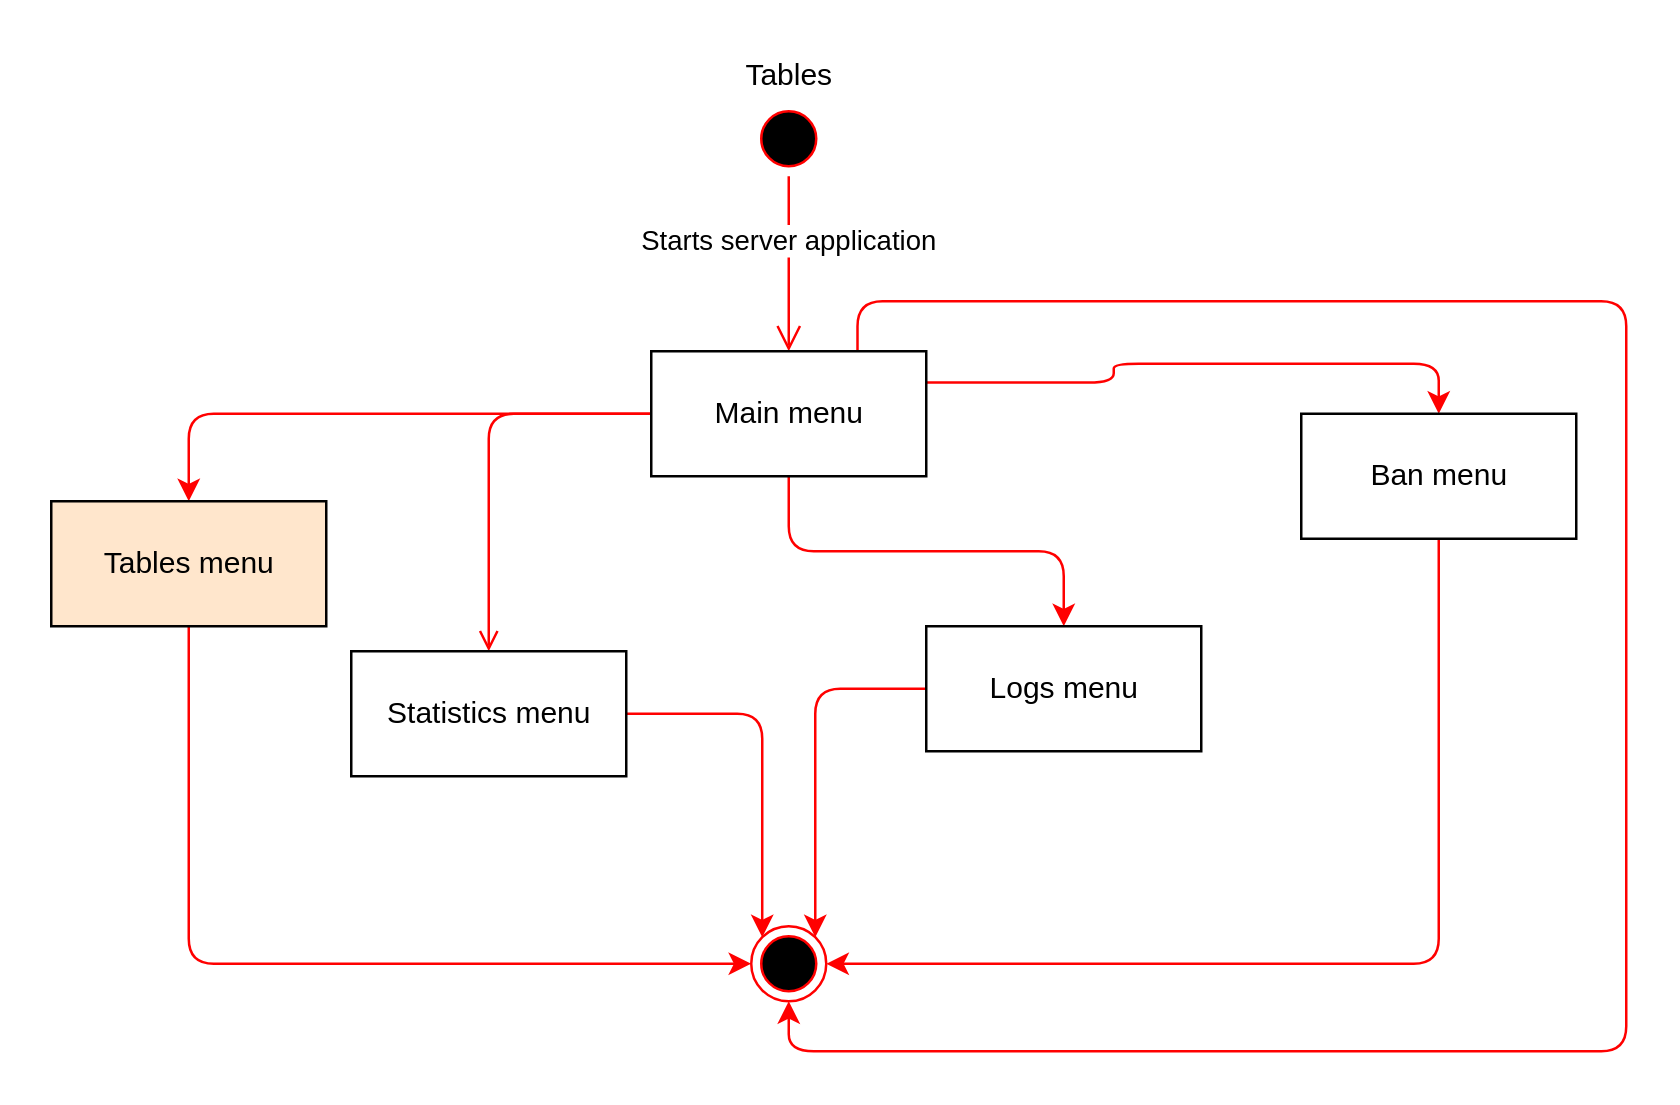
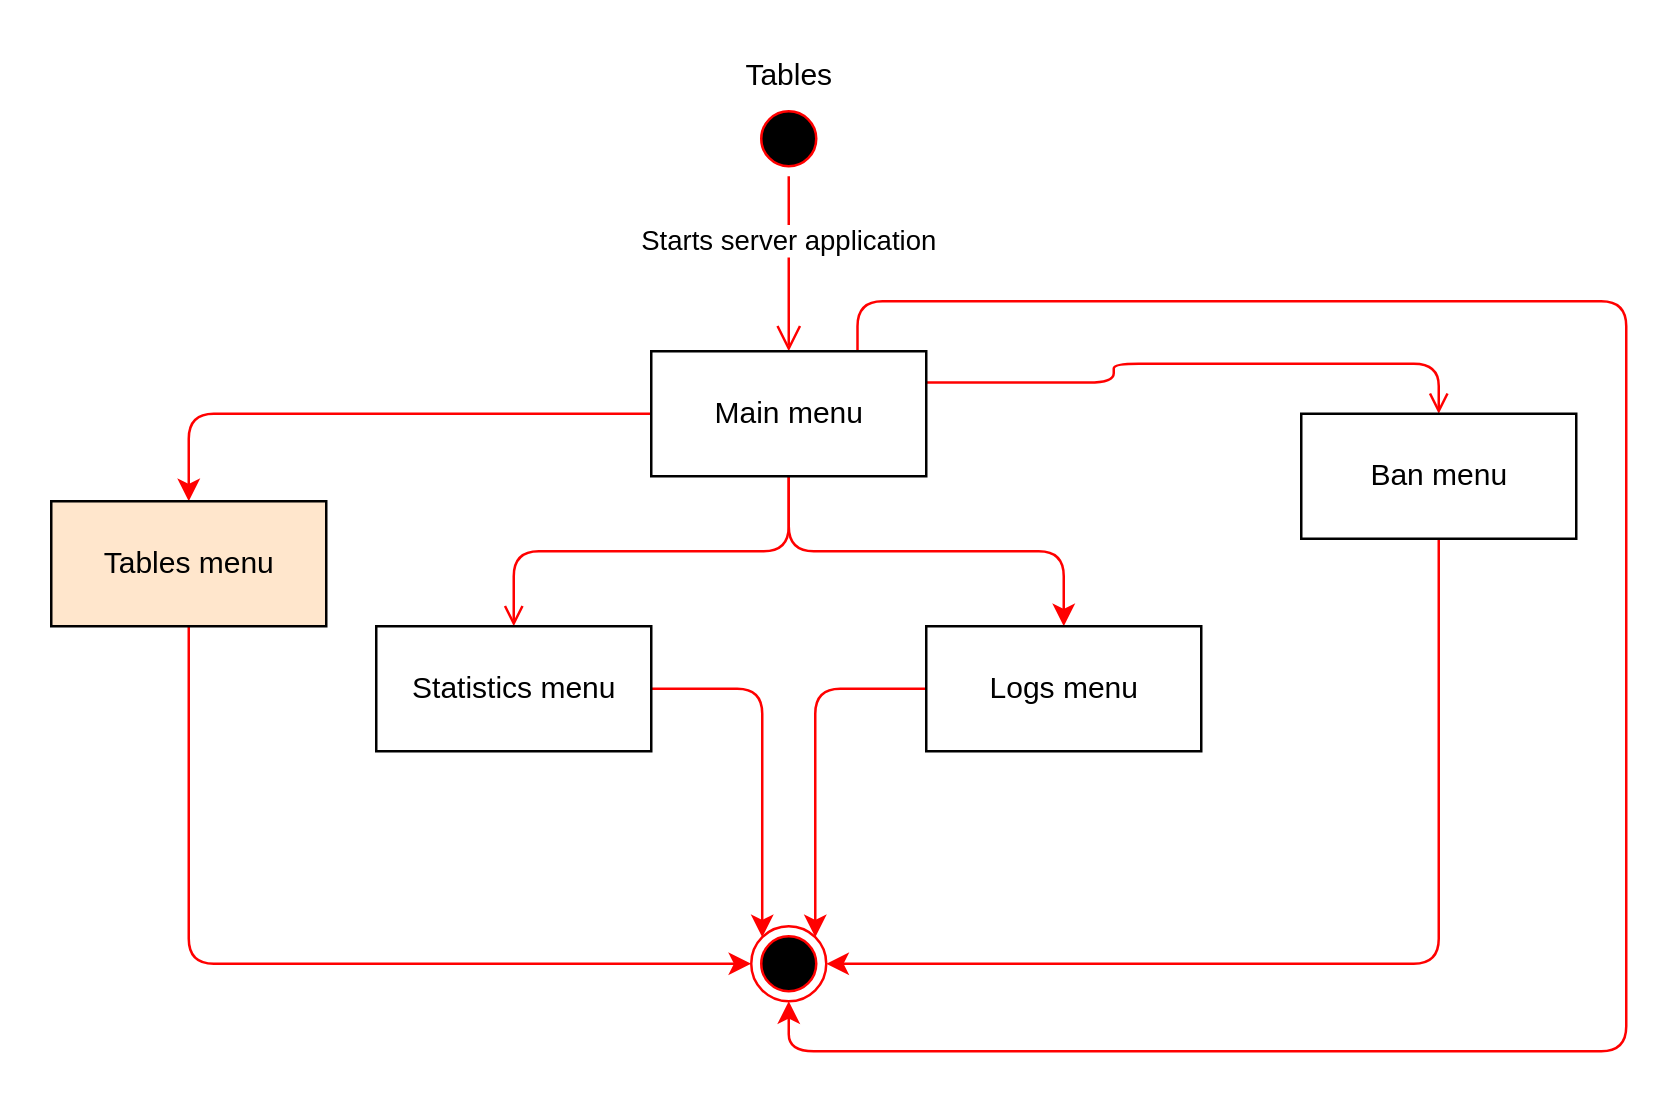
edge "Main menu" -> "Ban menu": arrowhead classic -> open
node "Statistics menu": moved (489, 714) -> (514, 689)
